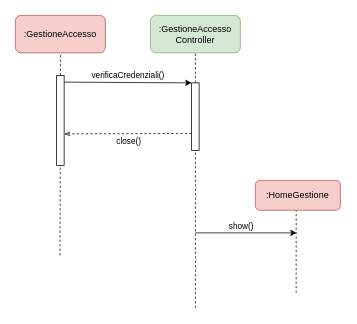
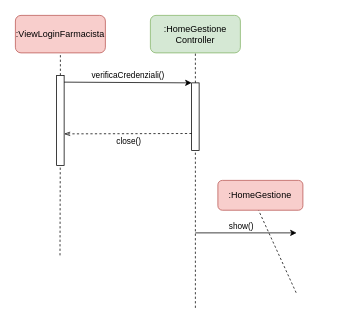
node ":GestioneAccesso": label ":GestioneAccesso" -> ":ViewLoginFarmacista"
node ":GestioneAccesso Controller": label ":GestioneAccesso Controller" -> ":HomeGestione Controller"
node ":HomeGestione": moved (298, 195) -> (260, 195)
